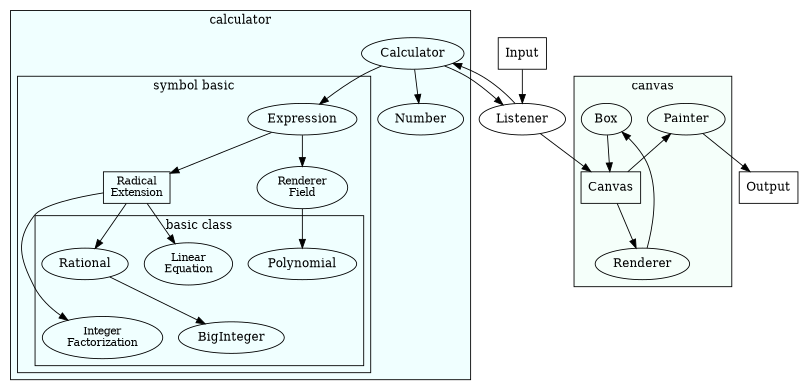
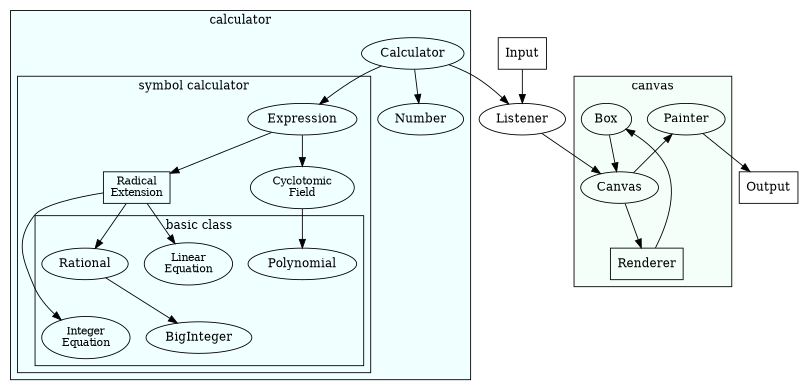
edge "Listener" -> "Calculator": removed
cluster "symbol basic": label "symbol basic" -> "symbol calculator"
node "Renderer Field": label "Renderer Field" -> "Cyclotomic Field"
node "Canvas": shape box -> ellipse
node "Renderer": shape ellipse -> box
node "Integer Factorization": label "Integer Factorization" -> "Integer Equation"
